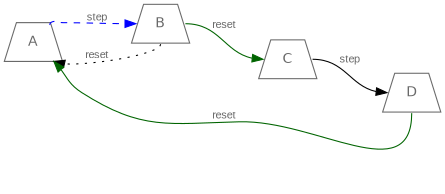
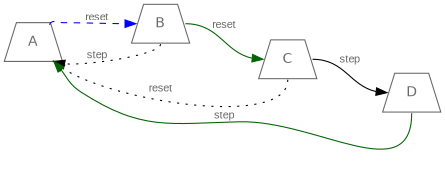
edge "A" -> "B": label " step " -> " reset "
edge "B" -> "A": label " reset " -> " step "
edge "C" -> "A": added, label "reset"
edge "D" -> "A": label " reset " -> " step "
